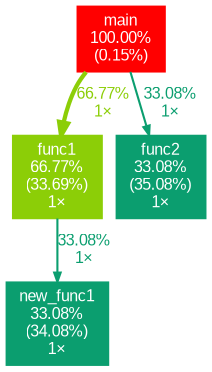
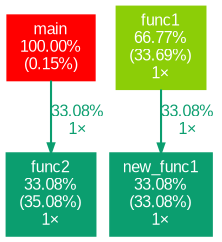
edge "main 100.00% (0.15%)" -> "func1 66.77% (33.69%) 1×": removed, label "66.77% 1×"
node "new_func1 33.08% (34.08%) 1×": label "new_func1 33.08% (34.08%) 1×" -> "new_func1 33.08% (33.08%) 1×"
